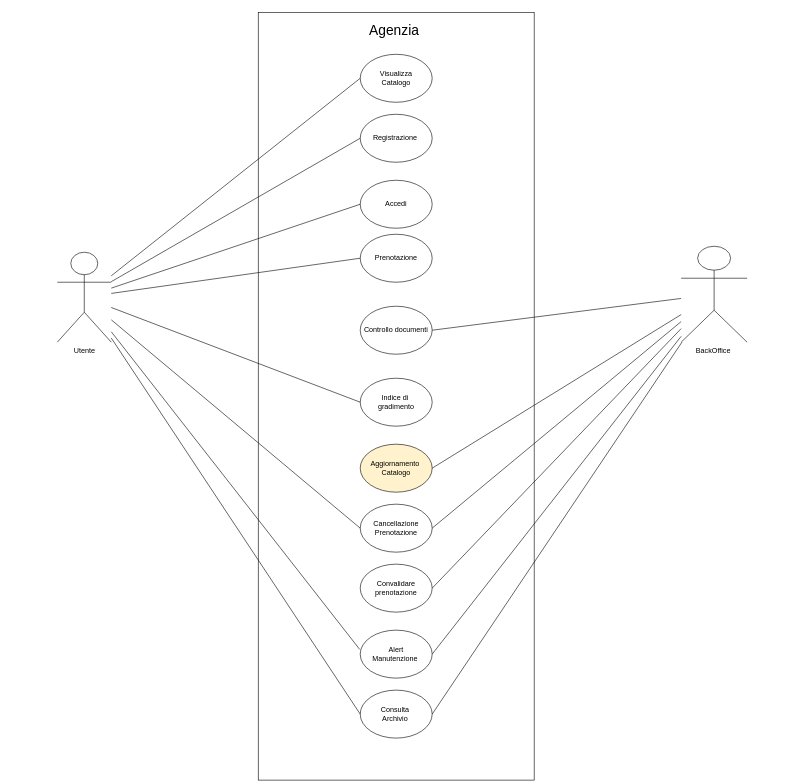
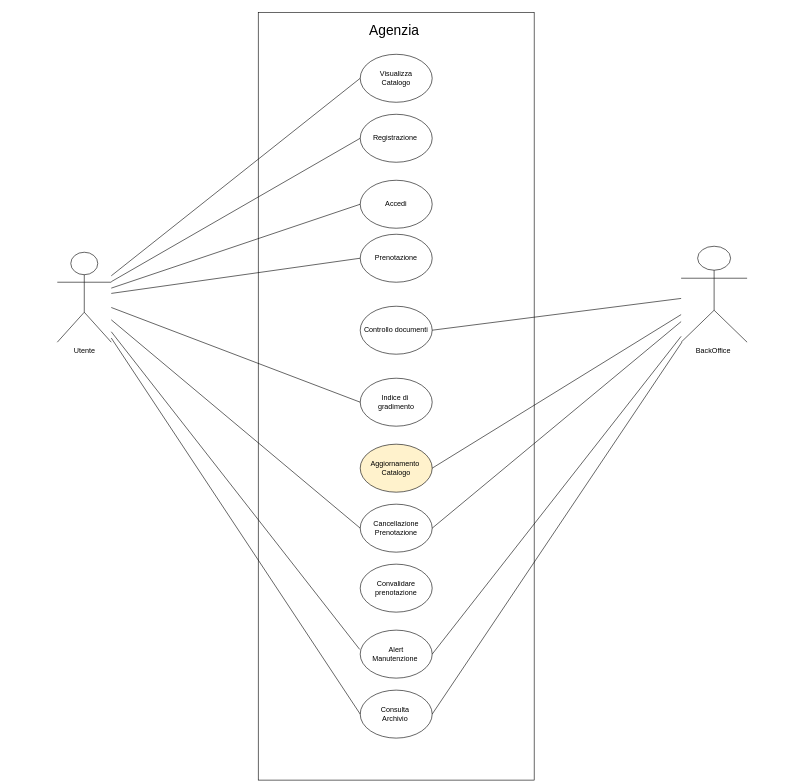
edge "BackOffice" -- "Convalidare prenotazione": removed
